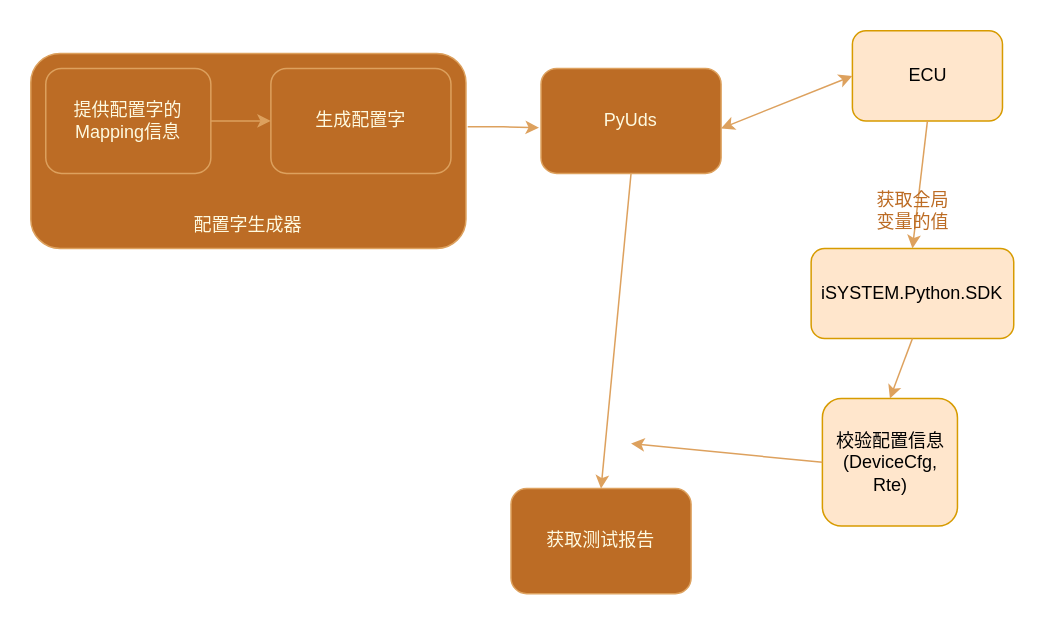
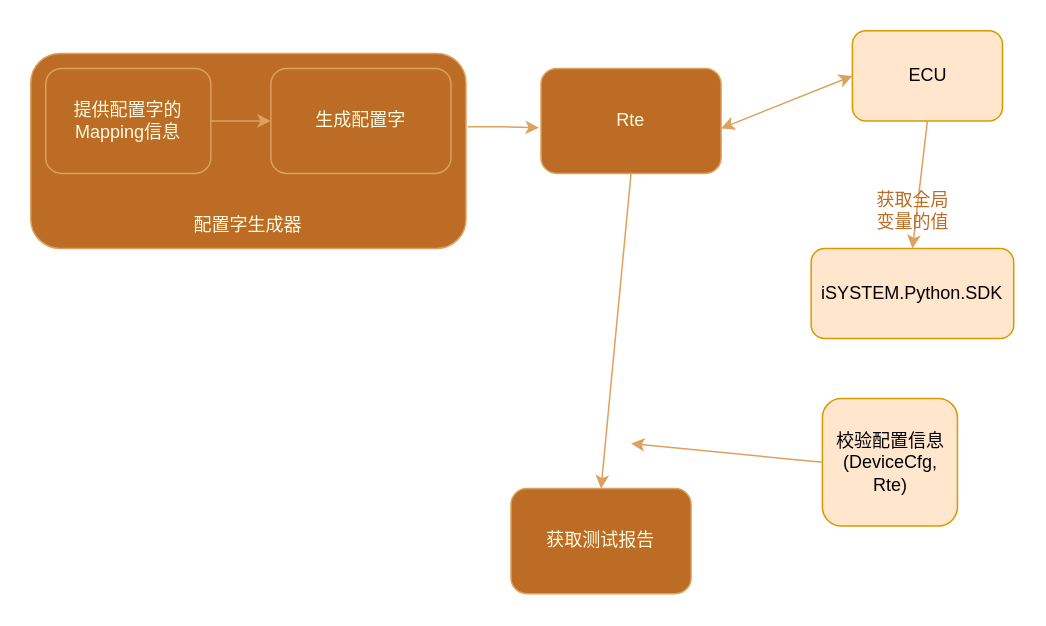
node "PyUds": label "PyUds" -> "Rte"
edge "iSYSTEM.Python.SDK" -> "校验配置信息 (DeviceCfg, Rte)": removed
